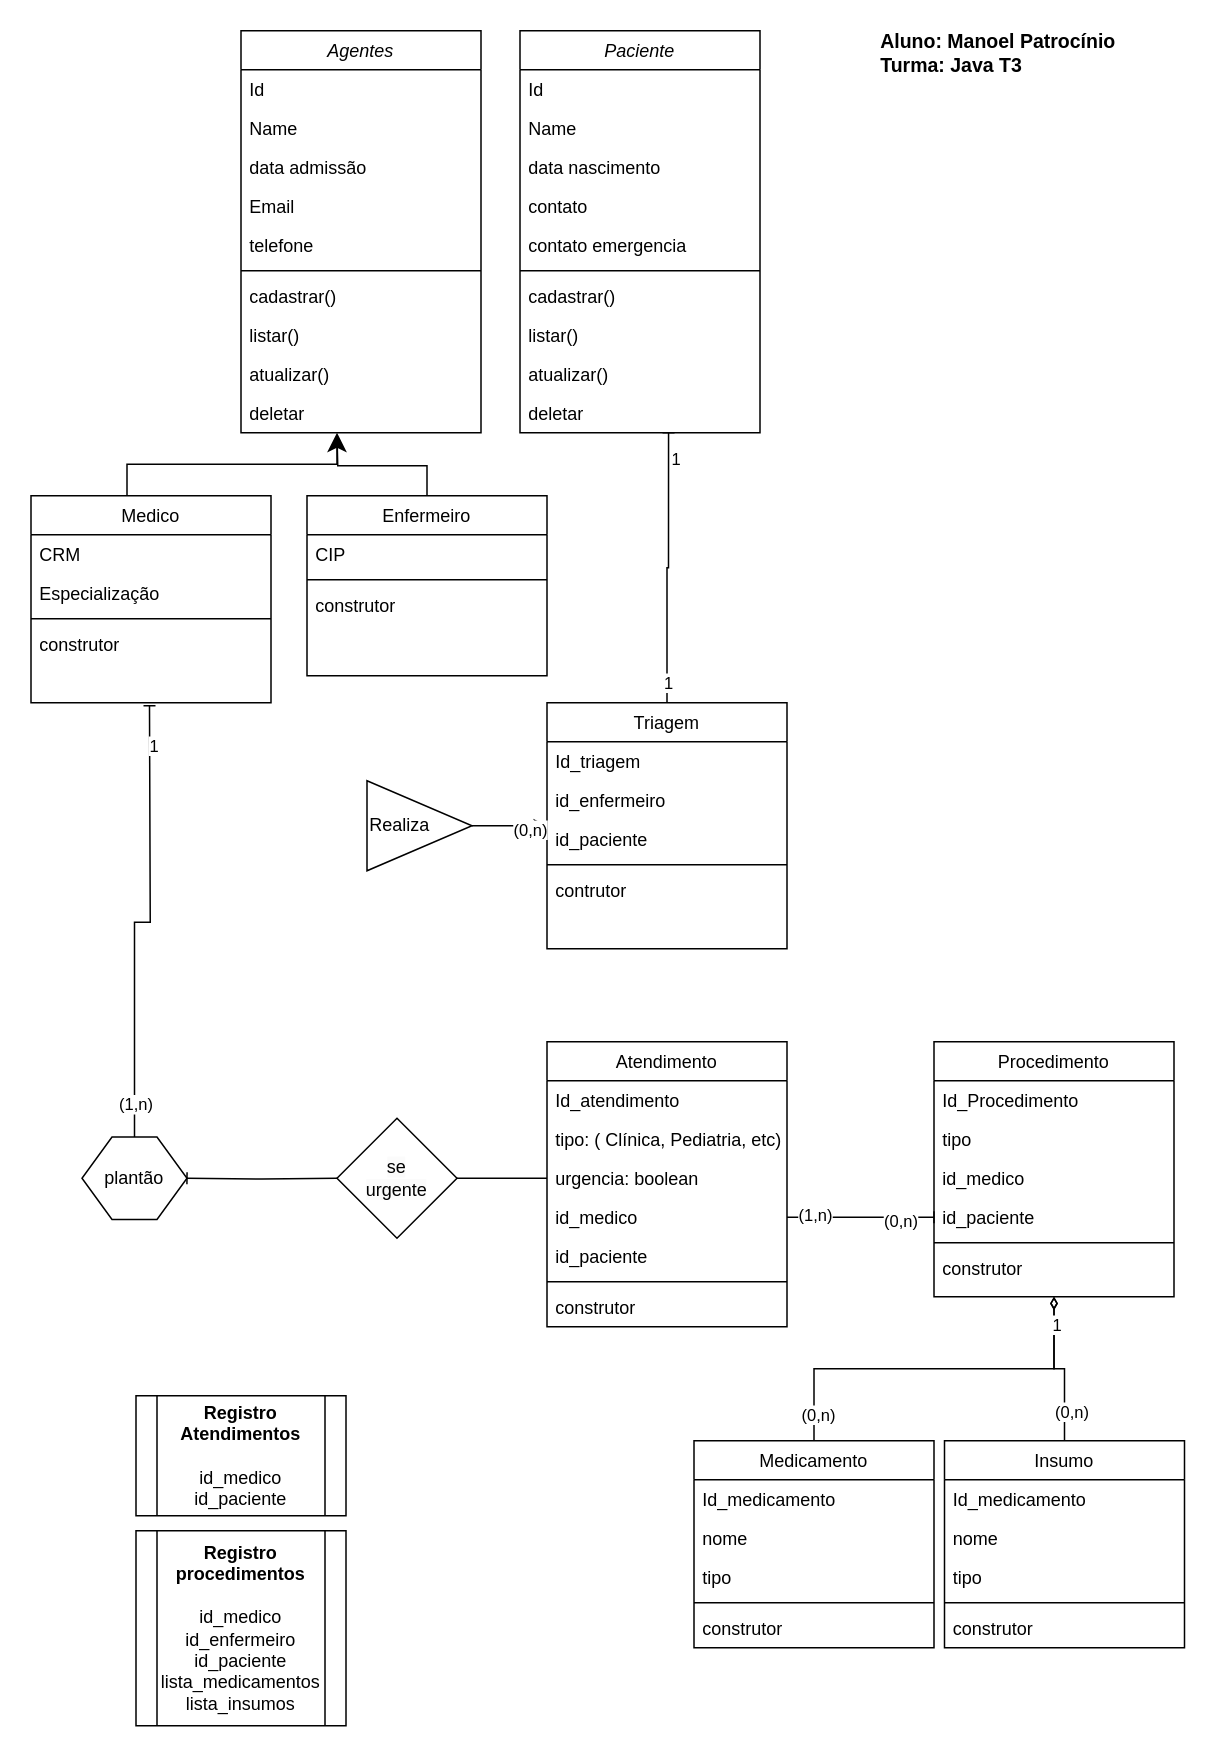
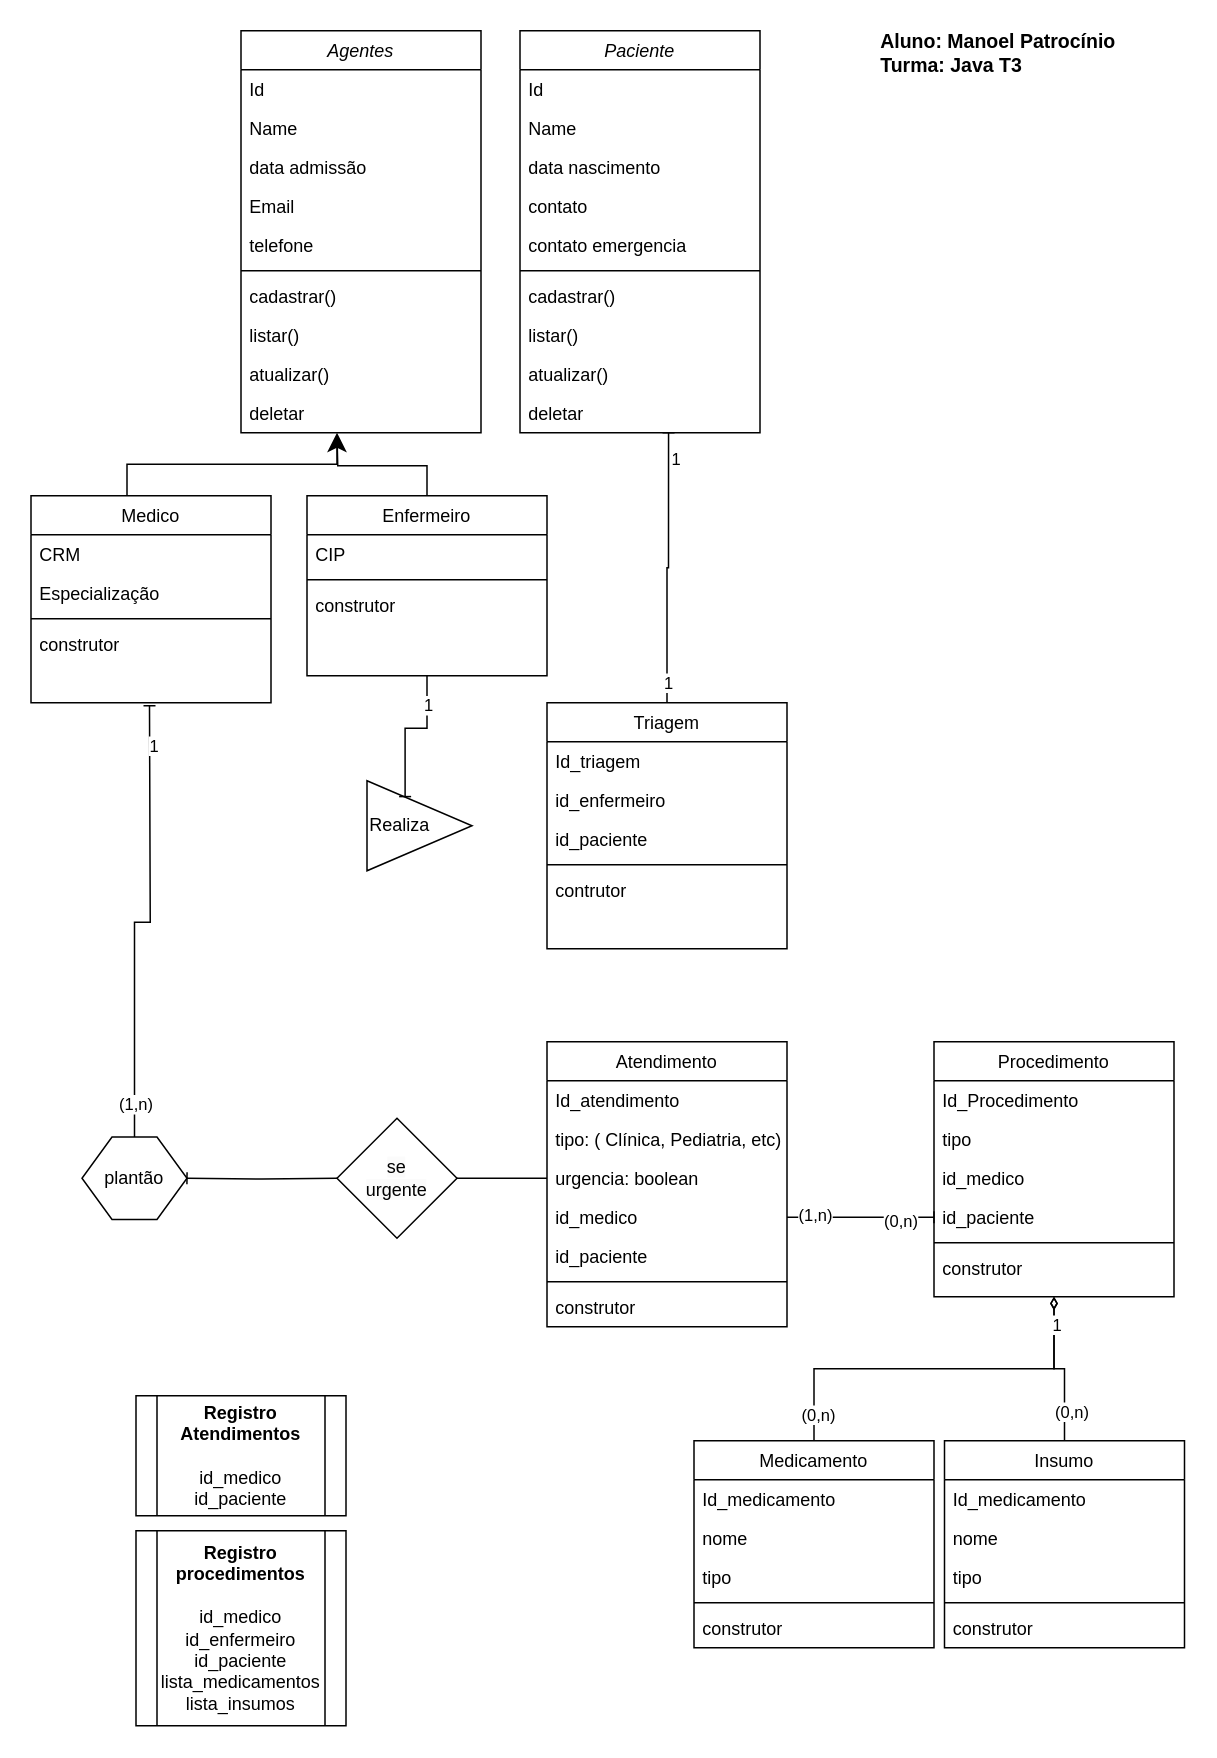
edge "Enfermeiro" -> "Realiza": added, label "1"
edge "Realiza" -> "Triagem": removed, label "(0,n)"
